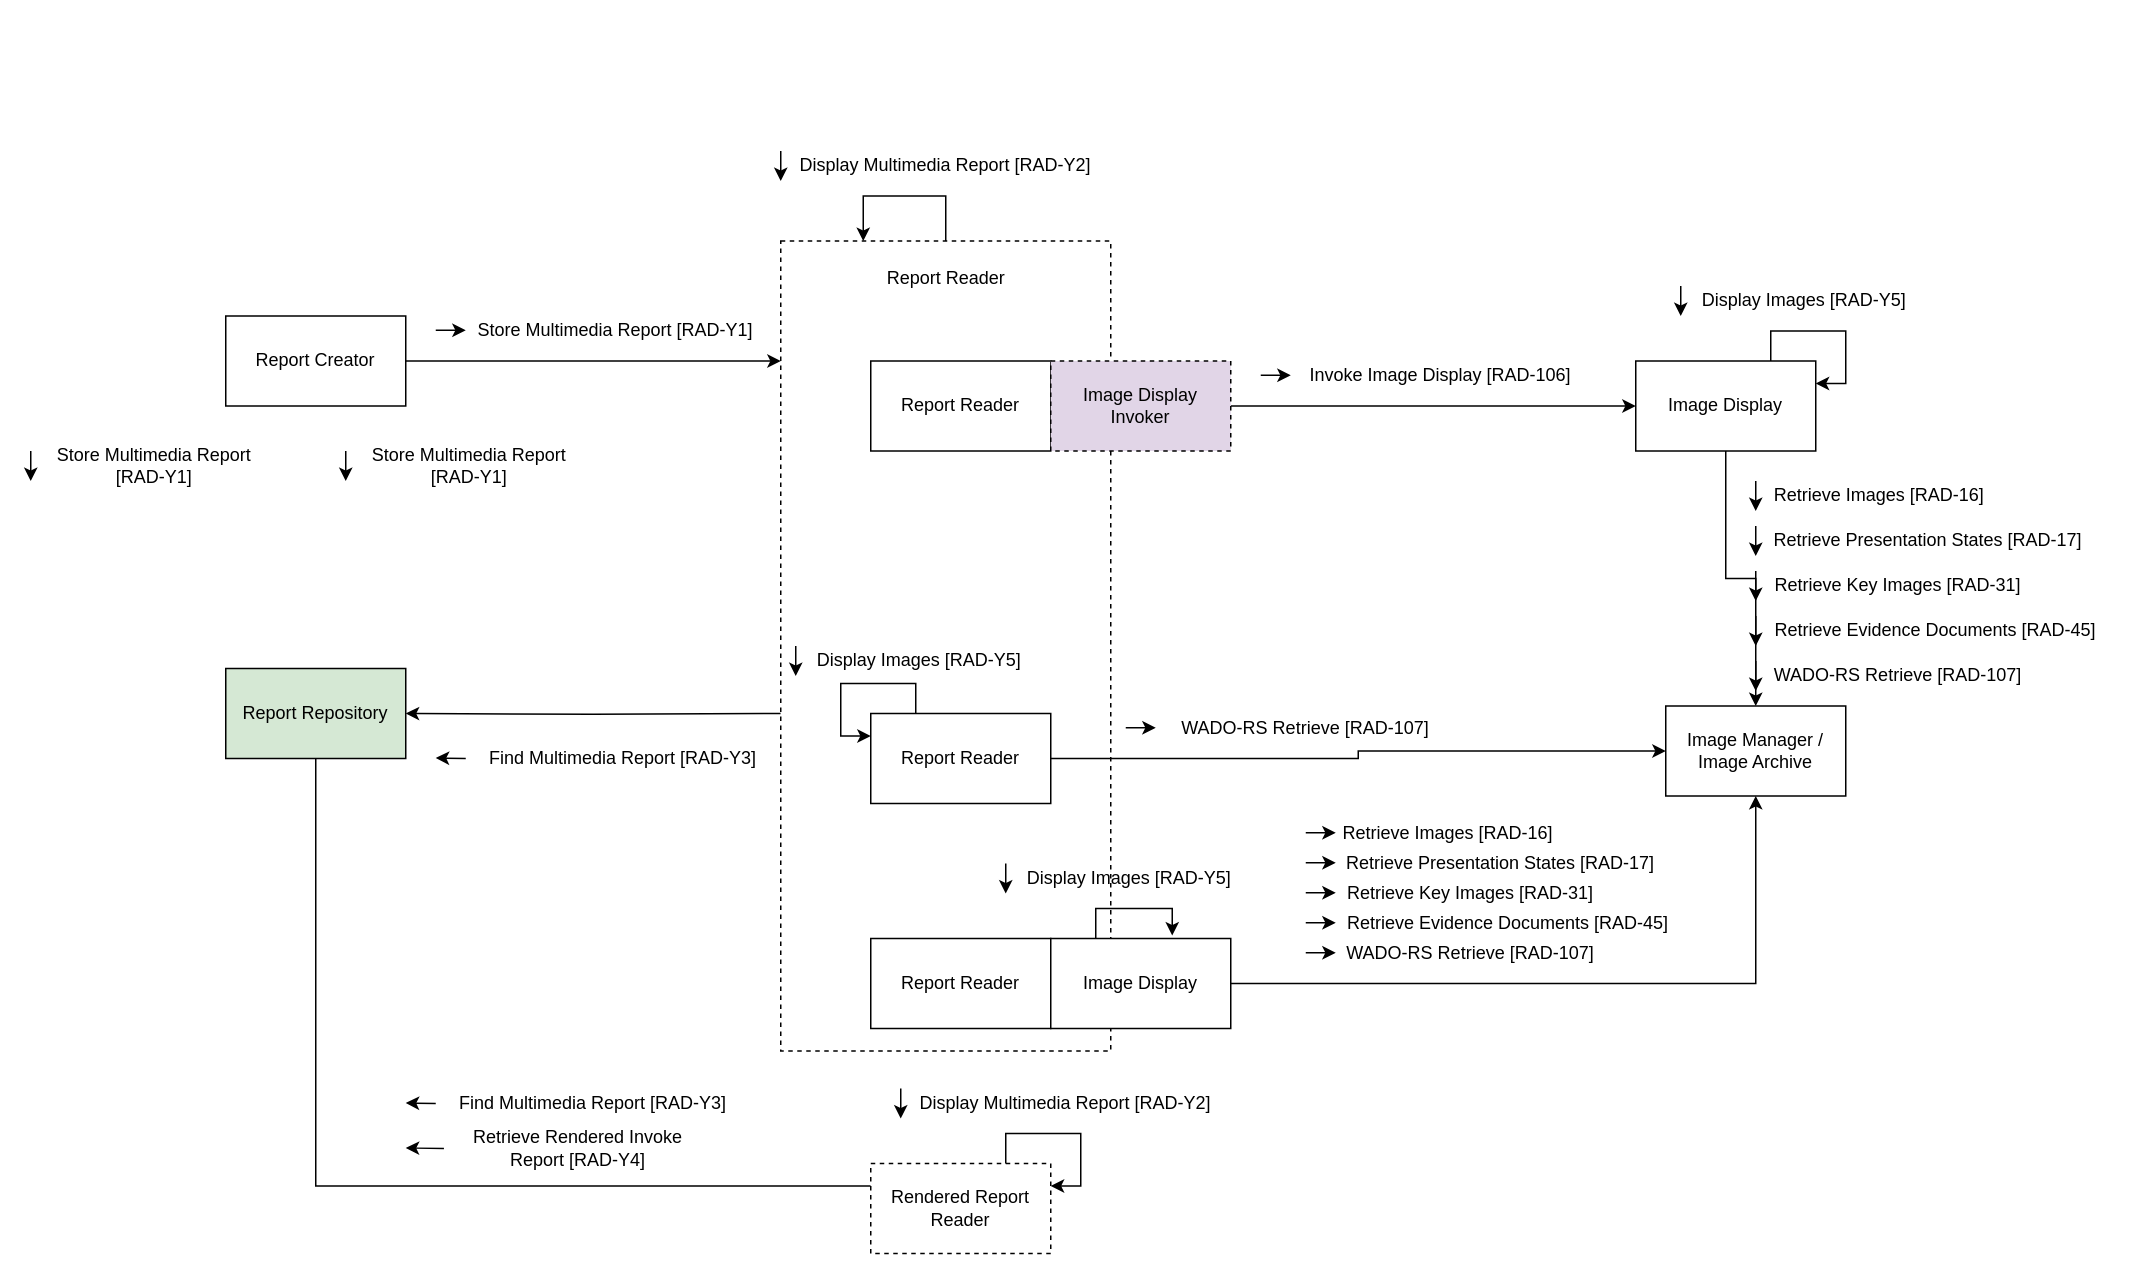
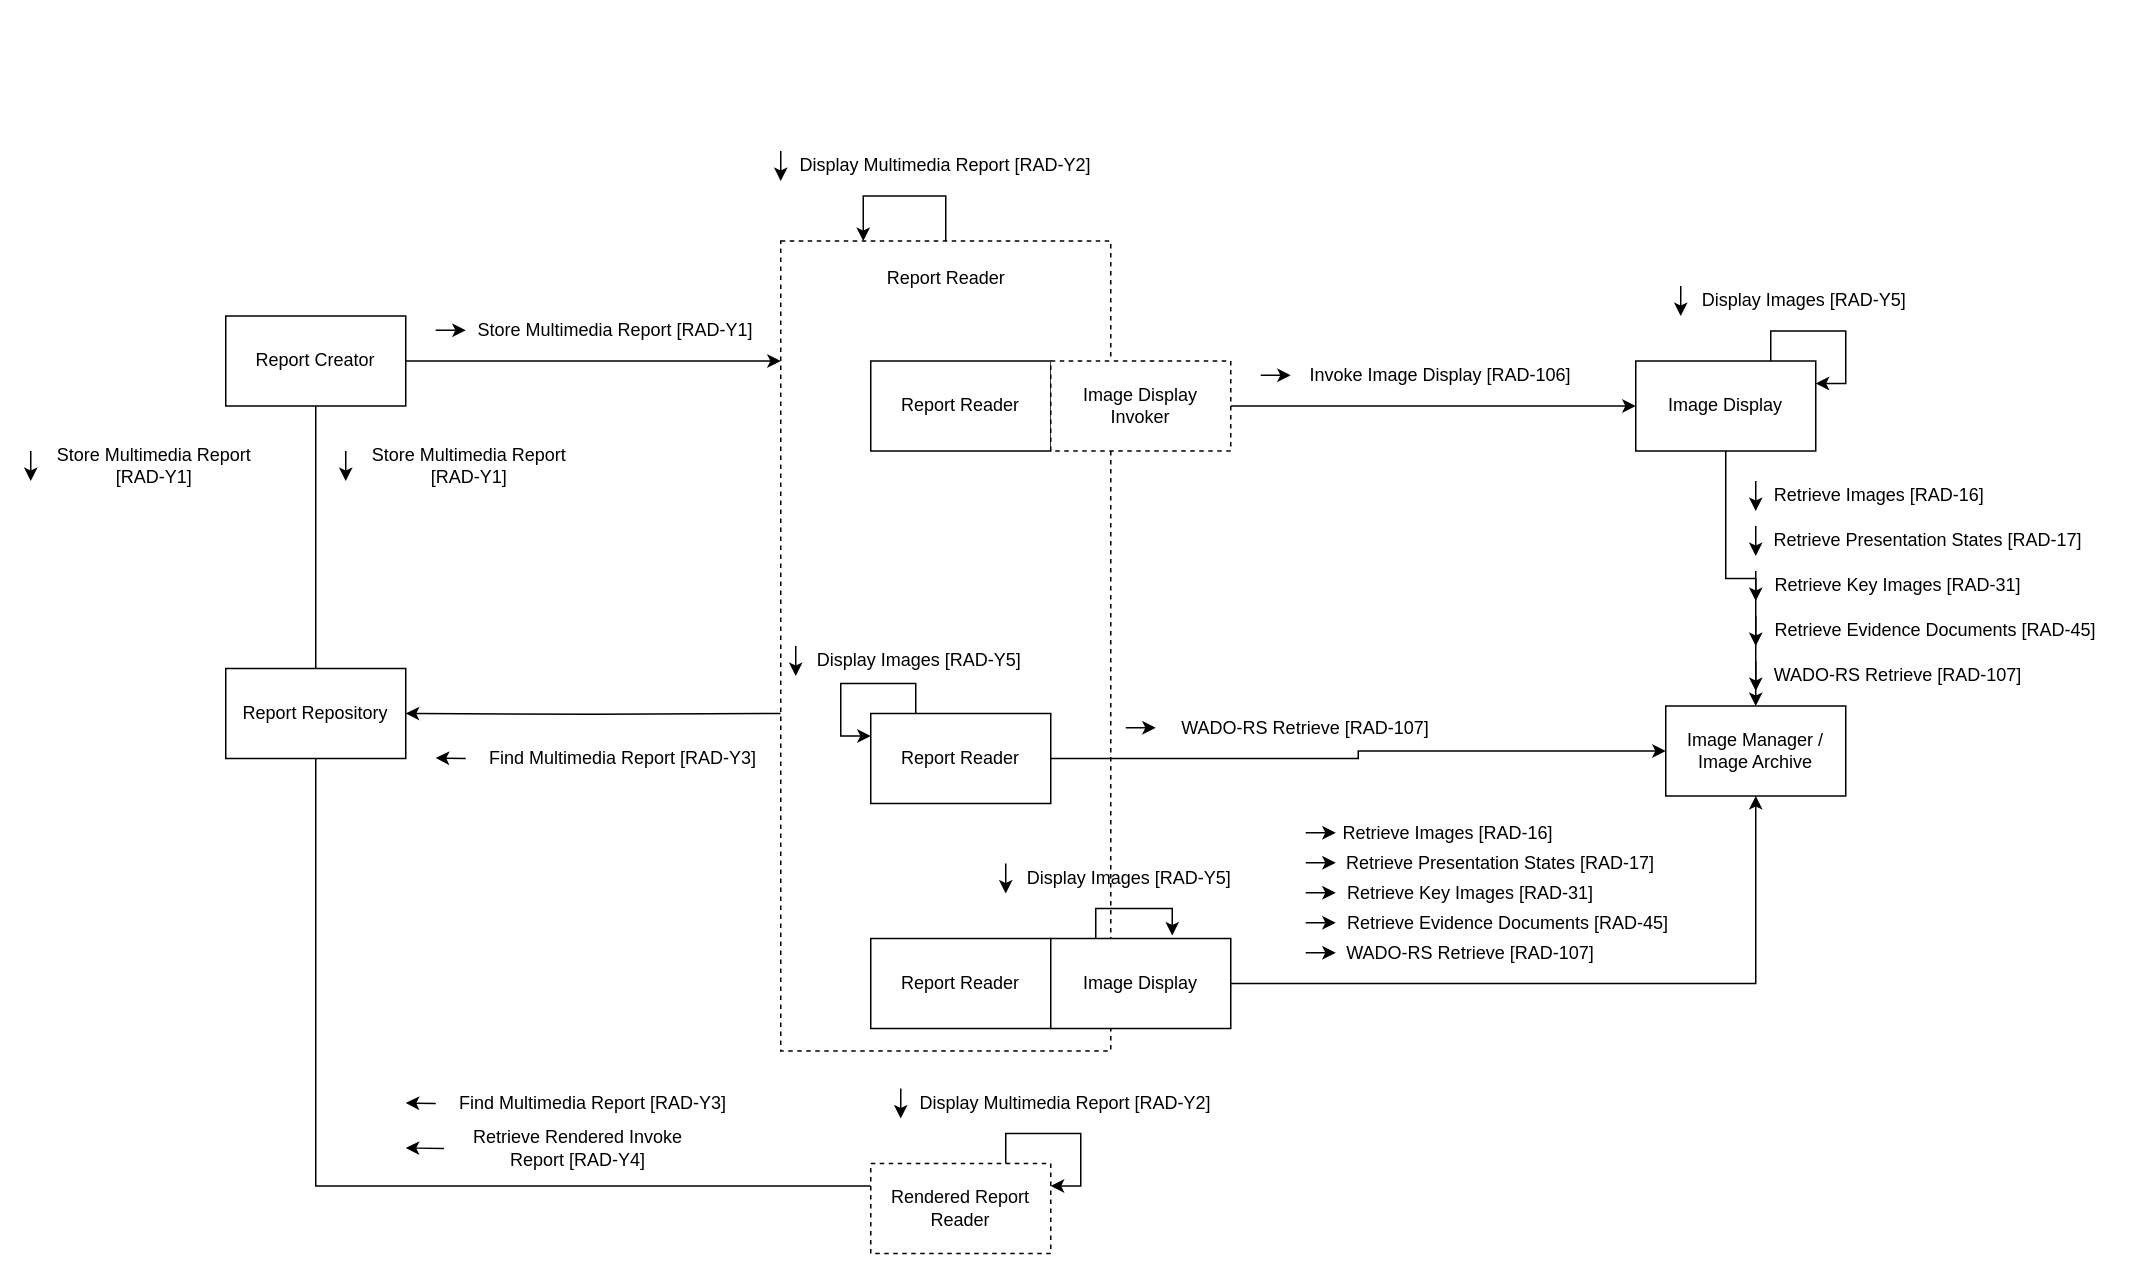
node "Image Display Invoker": fillcolor #e1d5e7 -> #ffffff
edge "Report Creator" -- "Report Repository": added
node "Report Repository": fillcolor #d5e8d4 -> #ffffff
